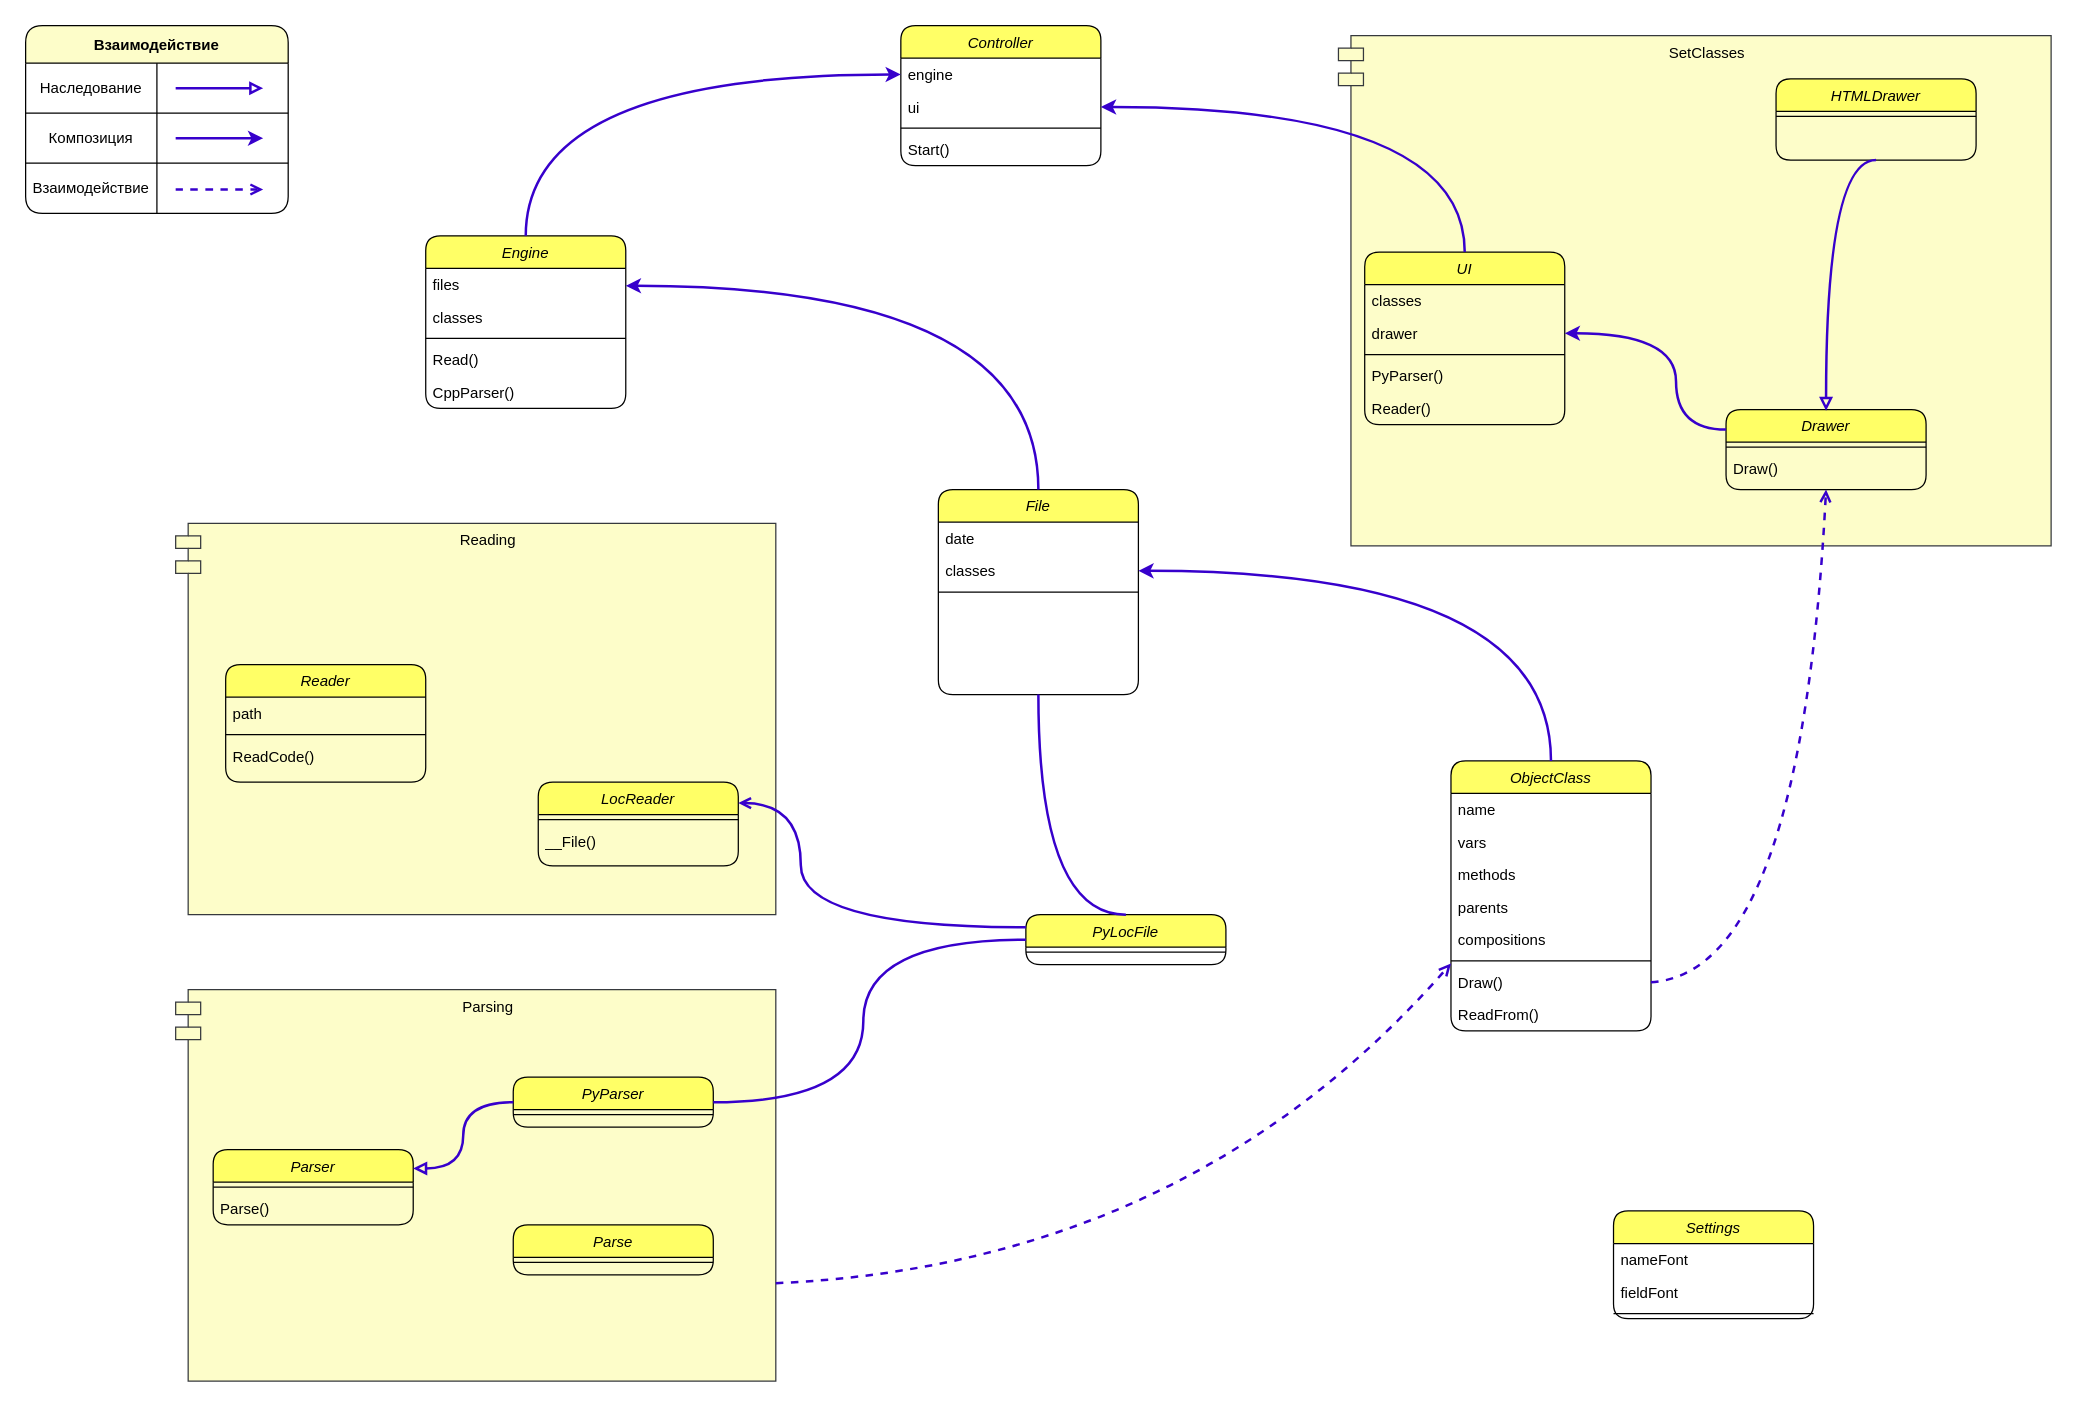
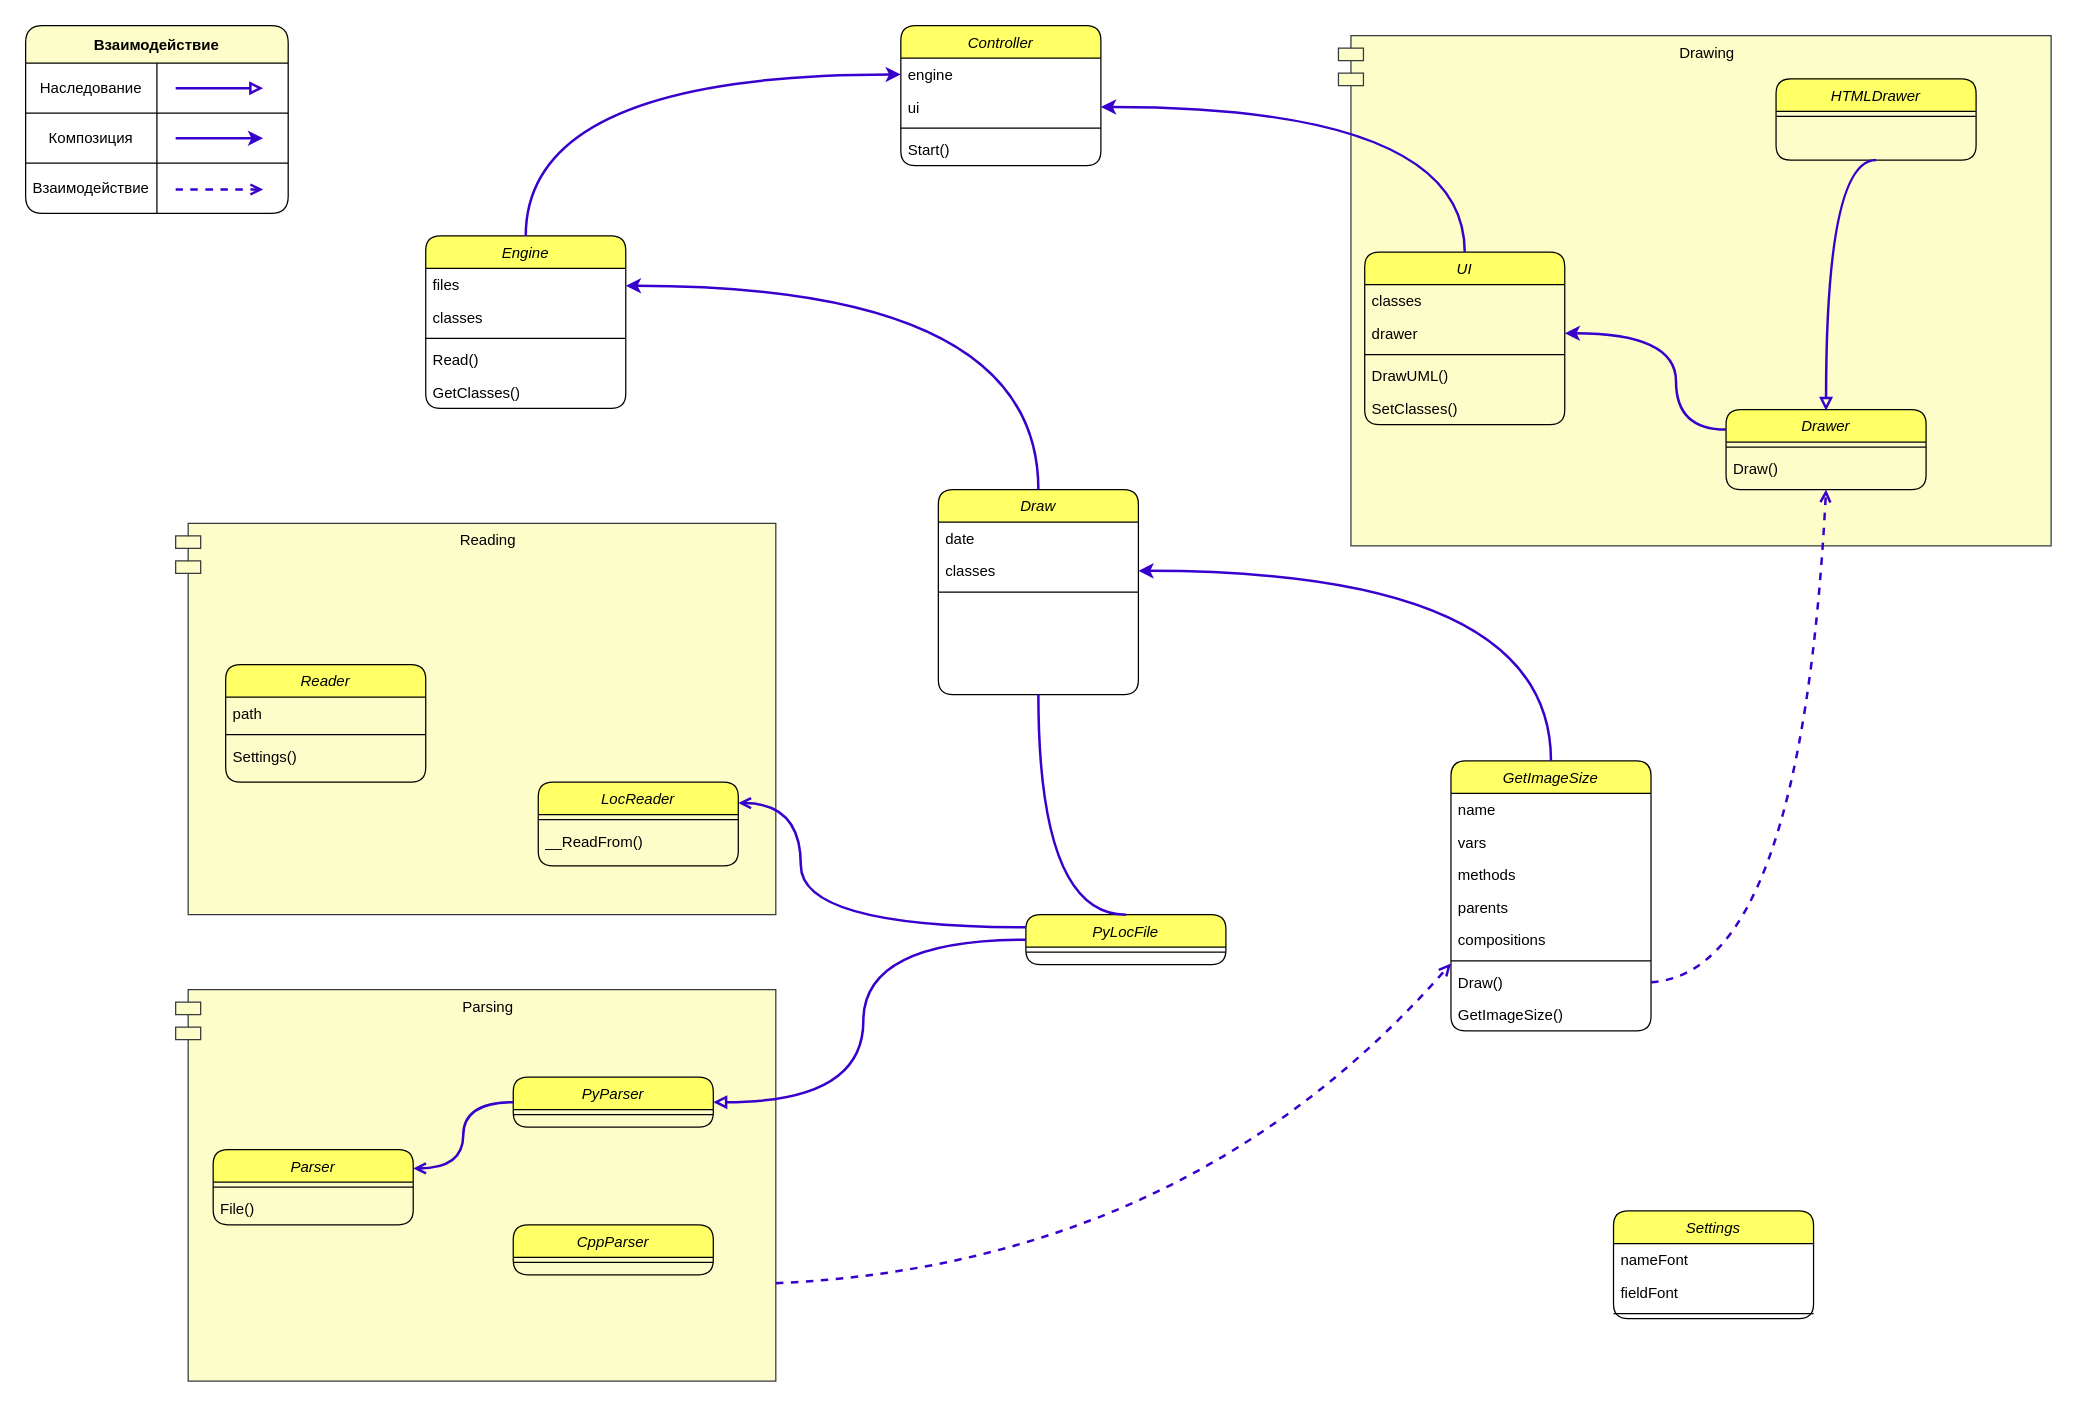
node "SetClasses": label "SetClasses" -> "Drawing"
node "PyParser()": label "PyParser()" -> "DrawUML()"
node "CppParser()": label "CppParser()" -> "GetClasses()"
node "Reader()": label "Reader()" -> "SetClasses()"
node "File": label "File" -> "Draw"
node "ReadCode()": label "ReadCode()" -> "Settings()"
node "ObjectClass": label "ObjectClass" -> "GetImageSize"
node "__File()": label "__File()" -> "__ReadFrom()"
node "ReadFrom()": label "ReadFrom()" -> "GetImageSize()"
edge "PyLocFile" -- "PyParser": arrowhead none -> block
edge "PyParser" -> "Parser": arrowhead block -> open
node "Parse()": label "Parse()" -> "File()"
node "Parse": label "Parse" -> "CppParser"
